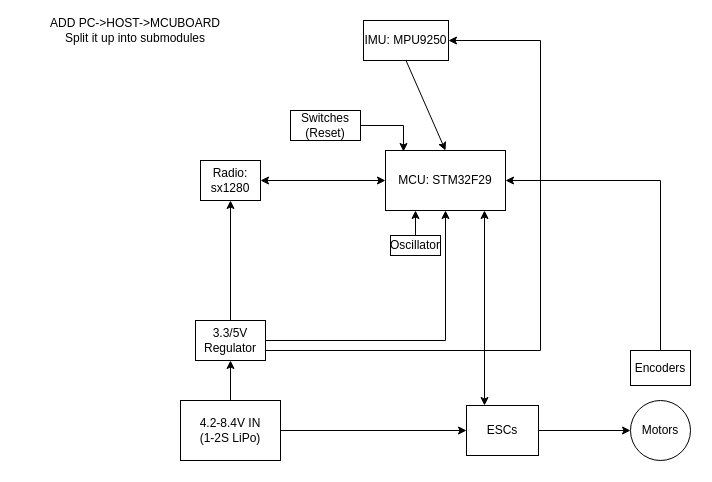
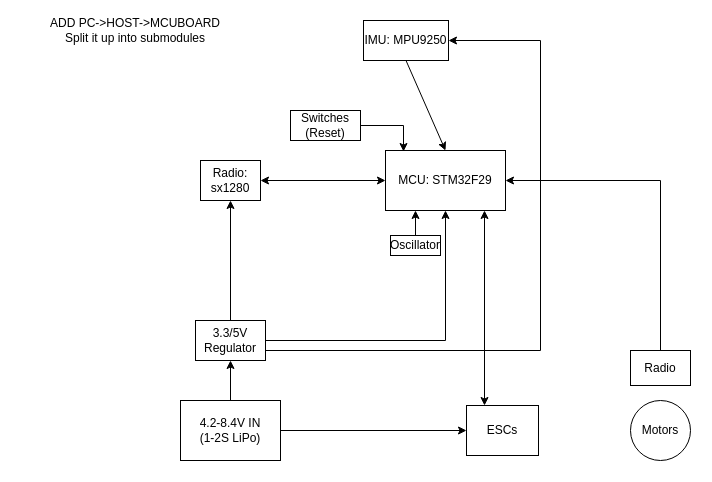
node "Encoders": label "Encoders" -> "Radio"
edge "ESCs" -> "Motors": removed
